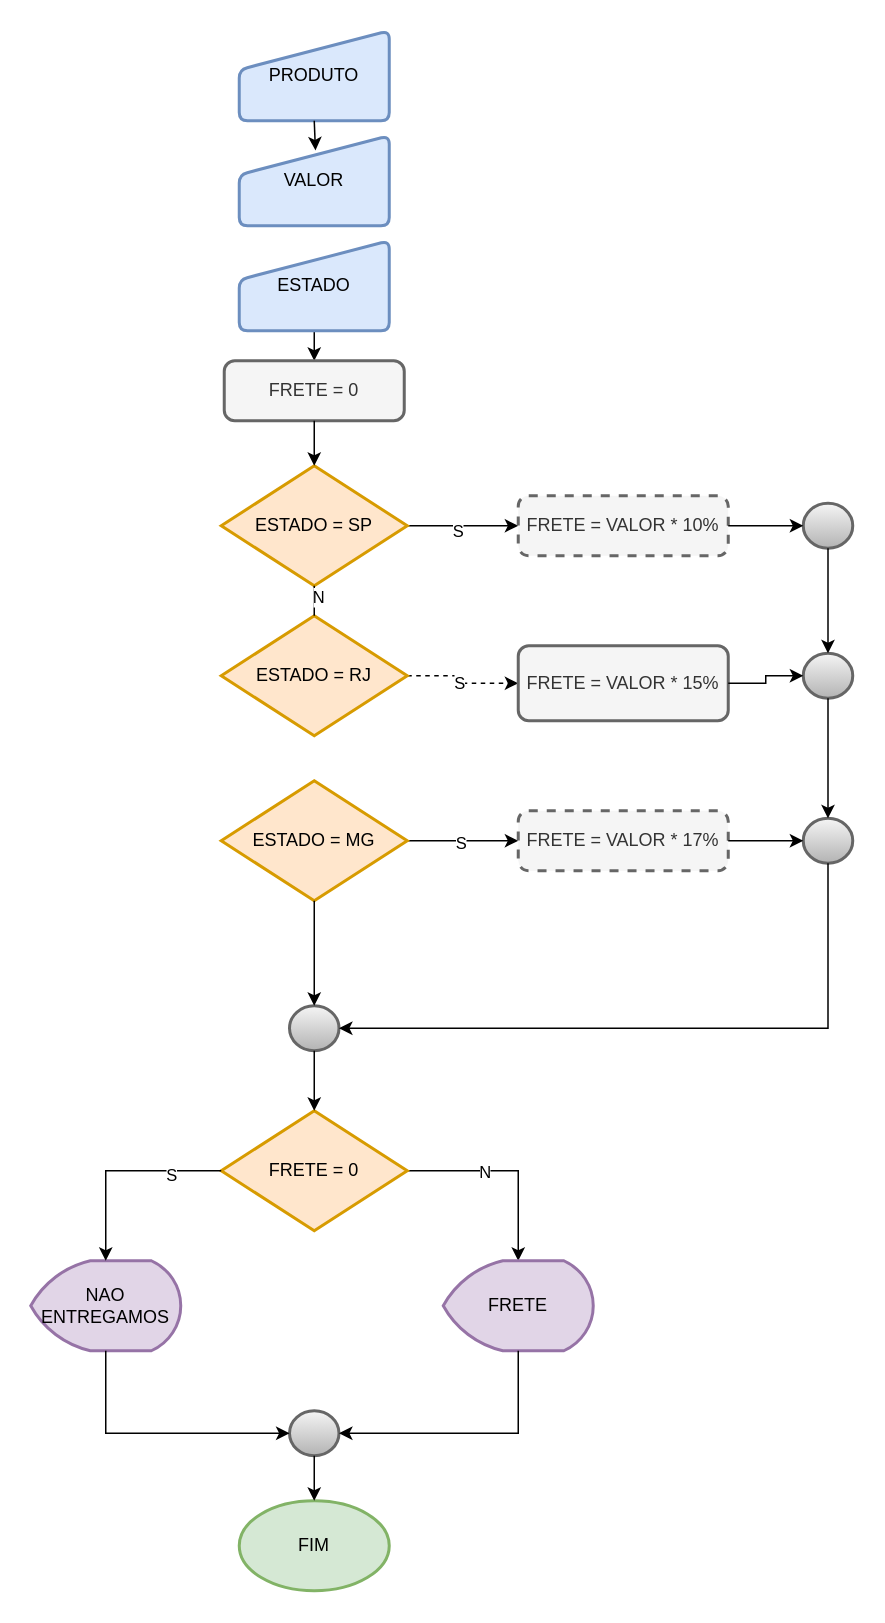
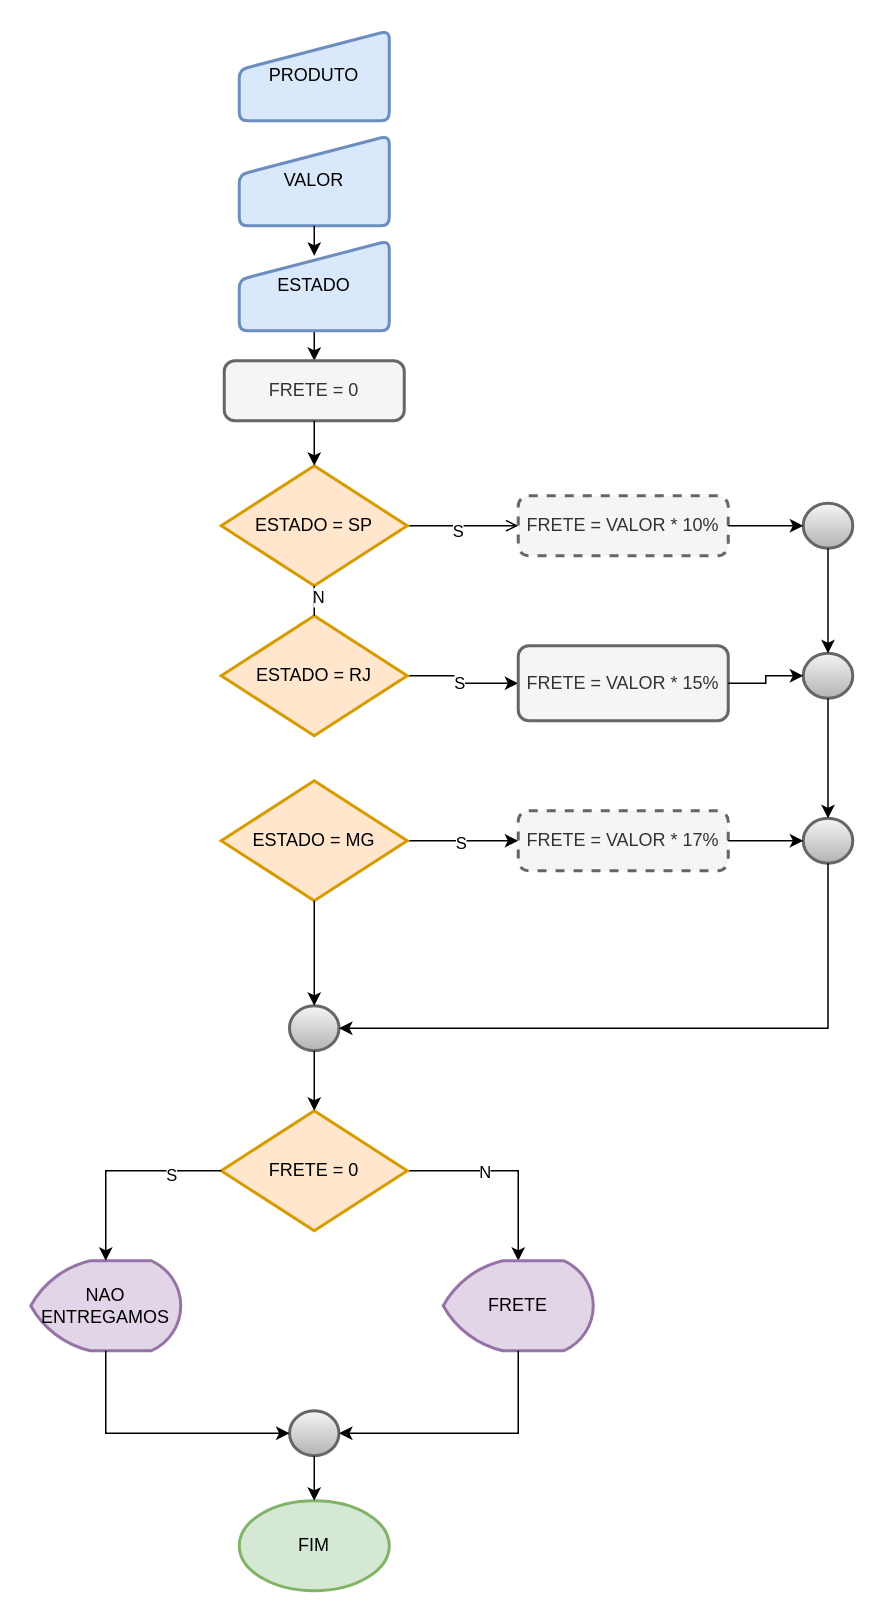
edge "PRODUTO" -> "VALOR": removed
edge "VALOR" -> "ESTADO": added
edge "ESTADO = SP" -> "FRETE = VALOR * 10%": arrowhead classic -> open
edge "ESTADO = RJ" -> "FRETE = VALOR * 15%": style dashed -> solid
